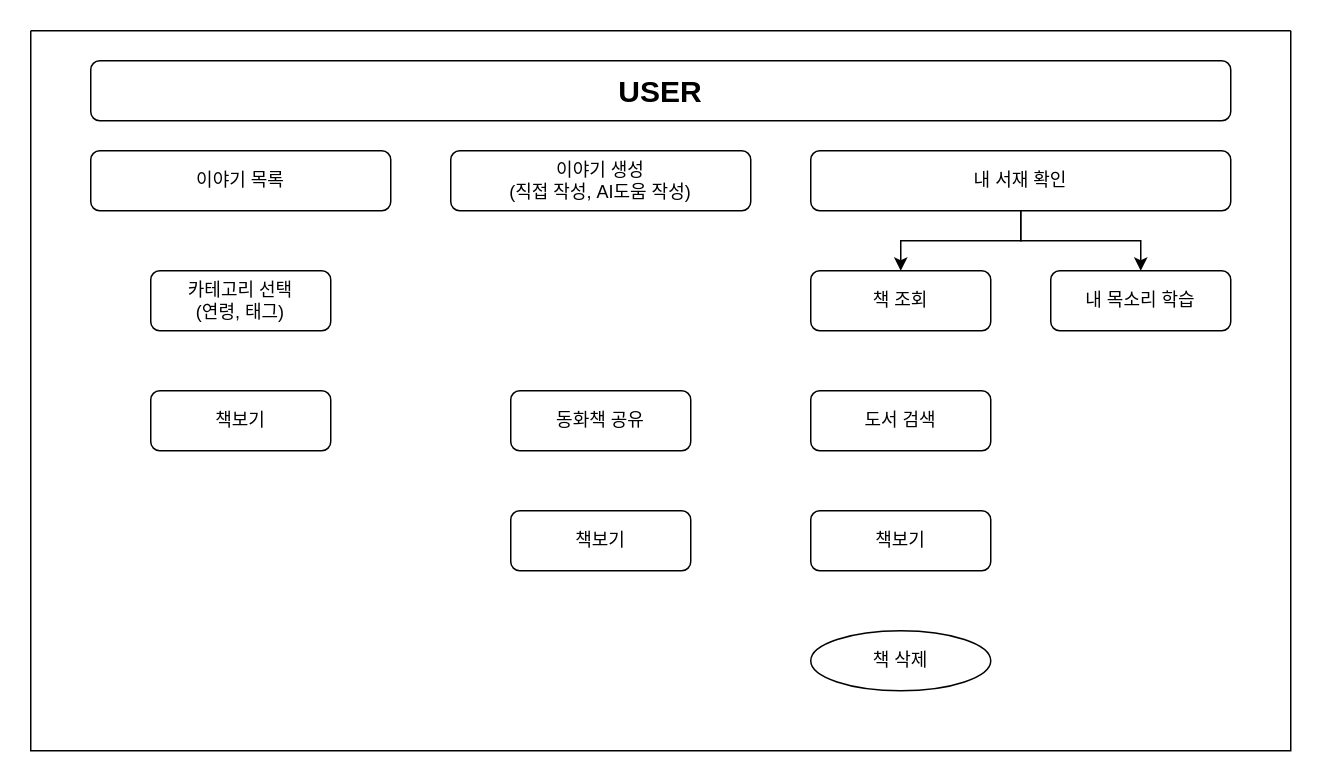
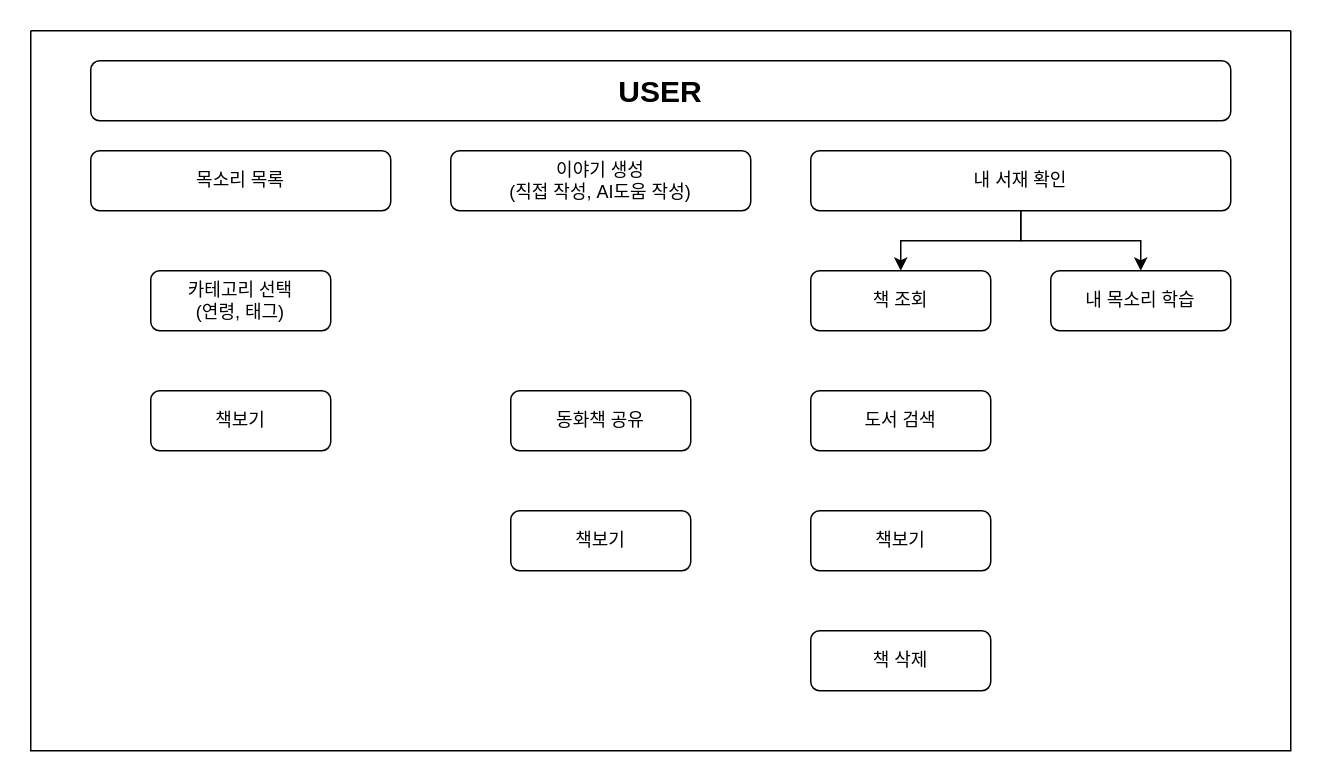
node "이야기 목록": label "이야기 목록" -> "목소리 목록"
node "책 삭제": shape ellipse -> rounded rectangle
